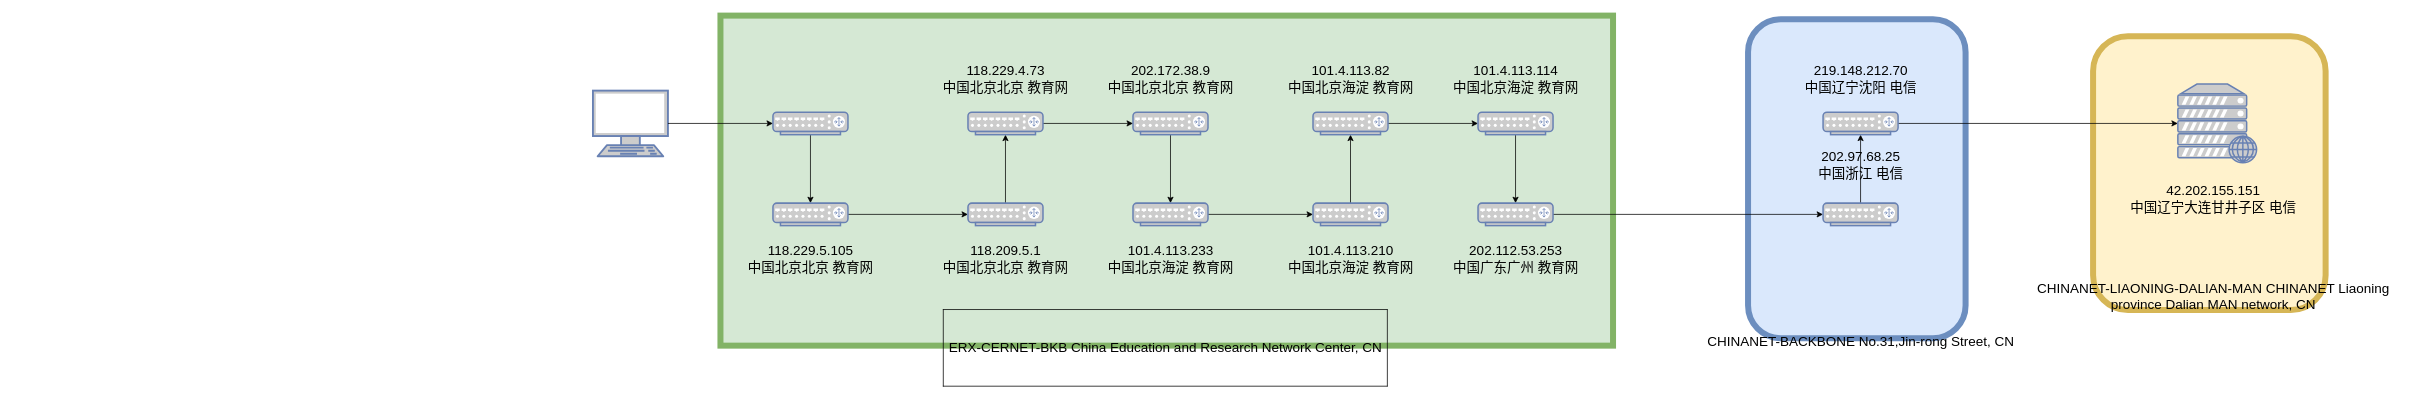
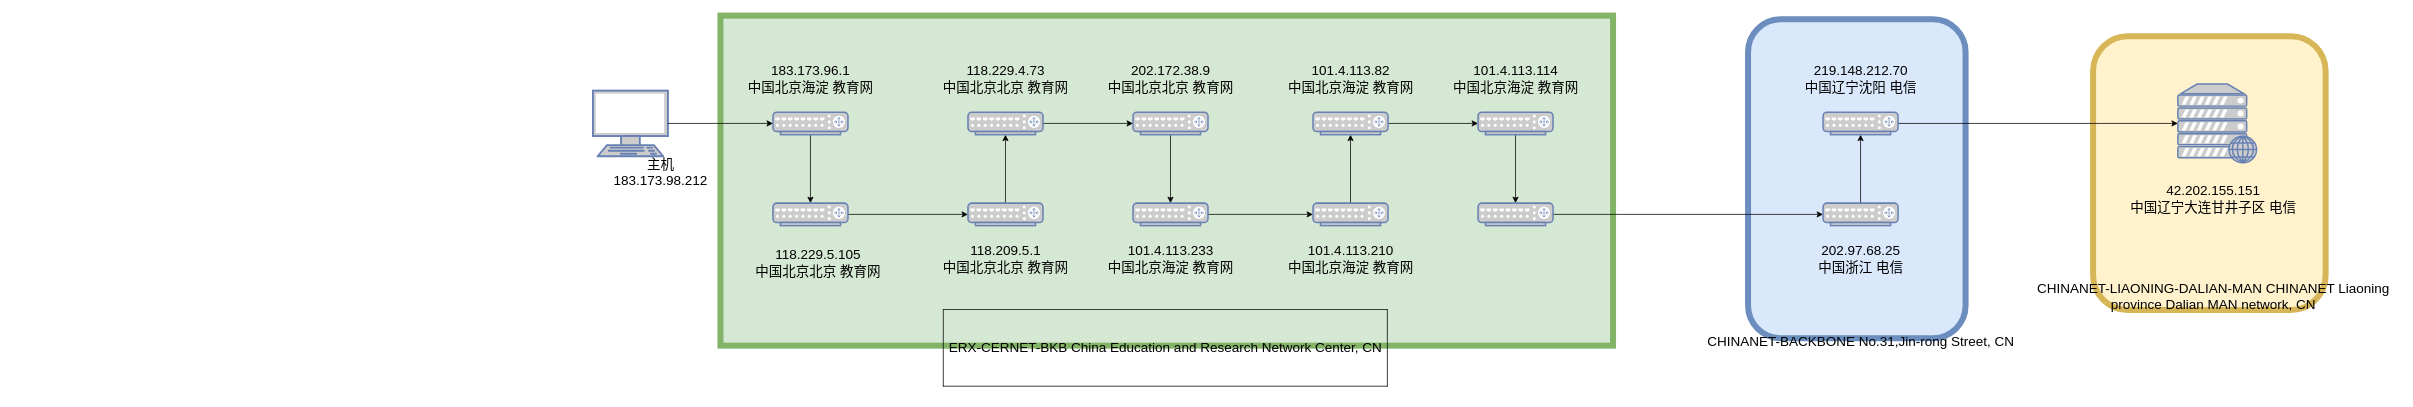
node "183.173.96.1 中国北京海淀 教育网": added
node "202.97.68.25 中国浙江 电信": moved (1860, 165) -> (1860, 259)
node "主机 183.173.98.212": added
node "118.229.5.105 中国北京北京 教育网": moved (810, 259) -> (818, 263)
node "202.112.53.253 中国广东广州 教育网": removed
